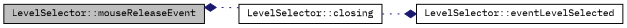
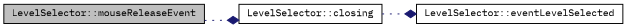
edge "LevelSelector::closing" -> "LevelSelector::mouseReleaseEvent": reversed
